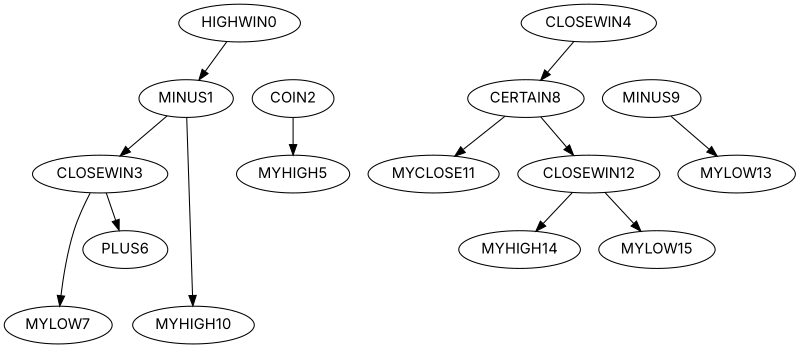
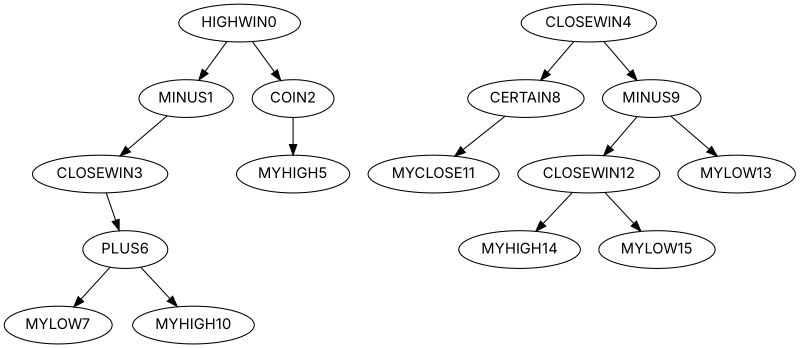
edge "HIGHWIN0" -> "COIN2": added
edge "CLOSEWIN4" -> "MINUS9": added
edge "CERTAIN8" -> "CLOSEWIN12": now "MINUS9" -> "CLOSEWIN12"
edge "MINUS1" -> "MYHIGH10": now "PLUS6" -> "MYHIGH10"
edge "CLOSEWIN3" -> "MYLOW7": now "PLUS6" -> "MYLOW7"
